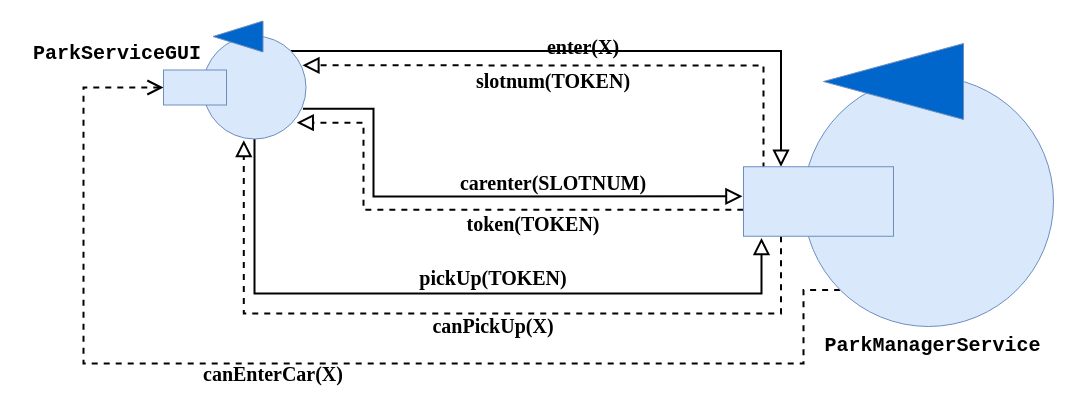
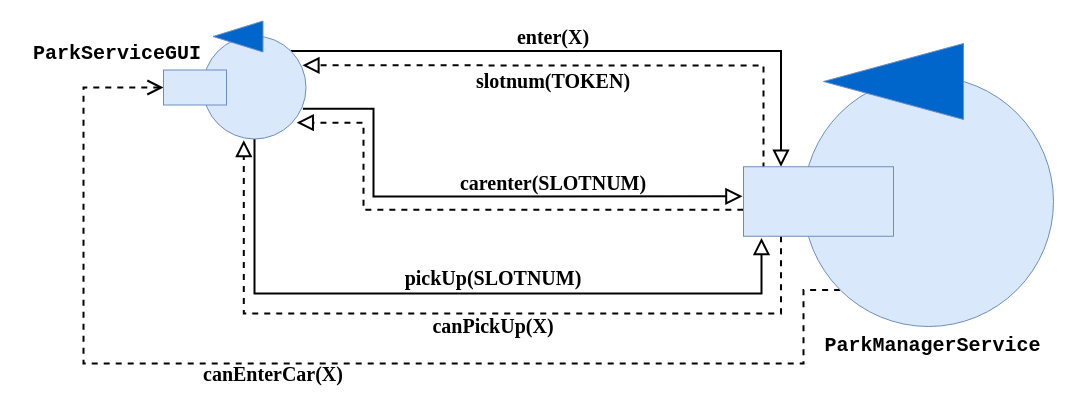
node "enter(X)": moved (584, 47) -> (554, 37)
node "token(TOKEN)": removed
node "pickUp(TOKEN)": label "pickUp(TOKEN)" -> "pickUp(SLOTNUM)"
